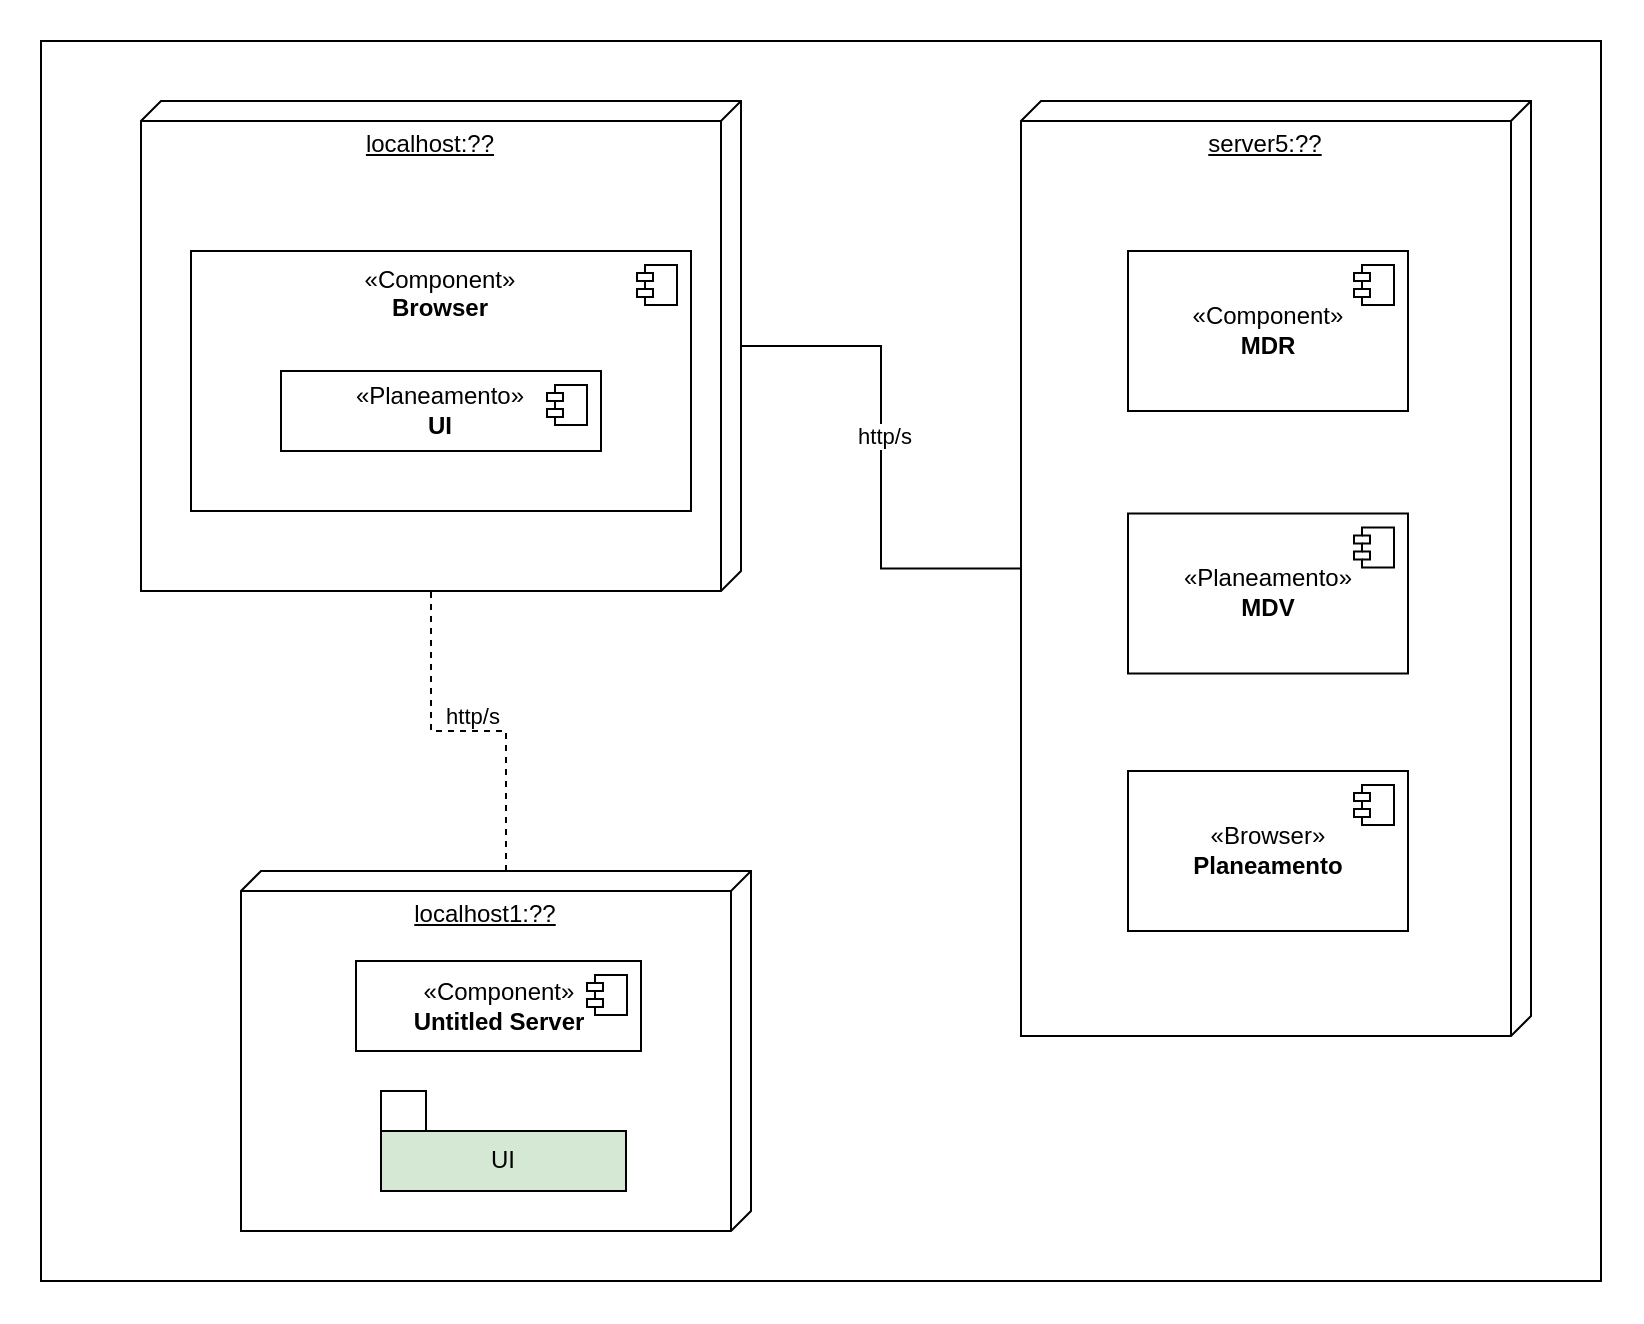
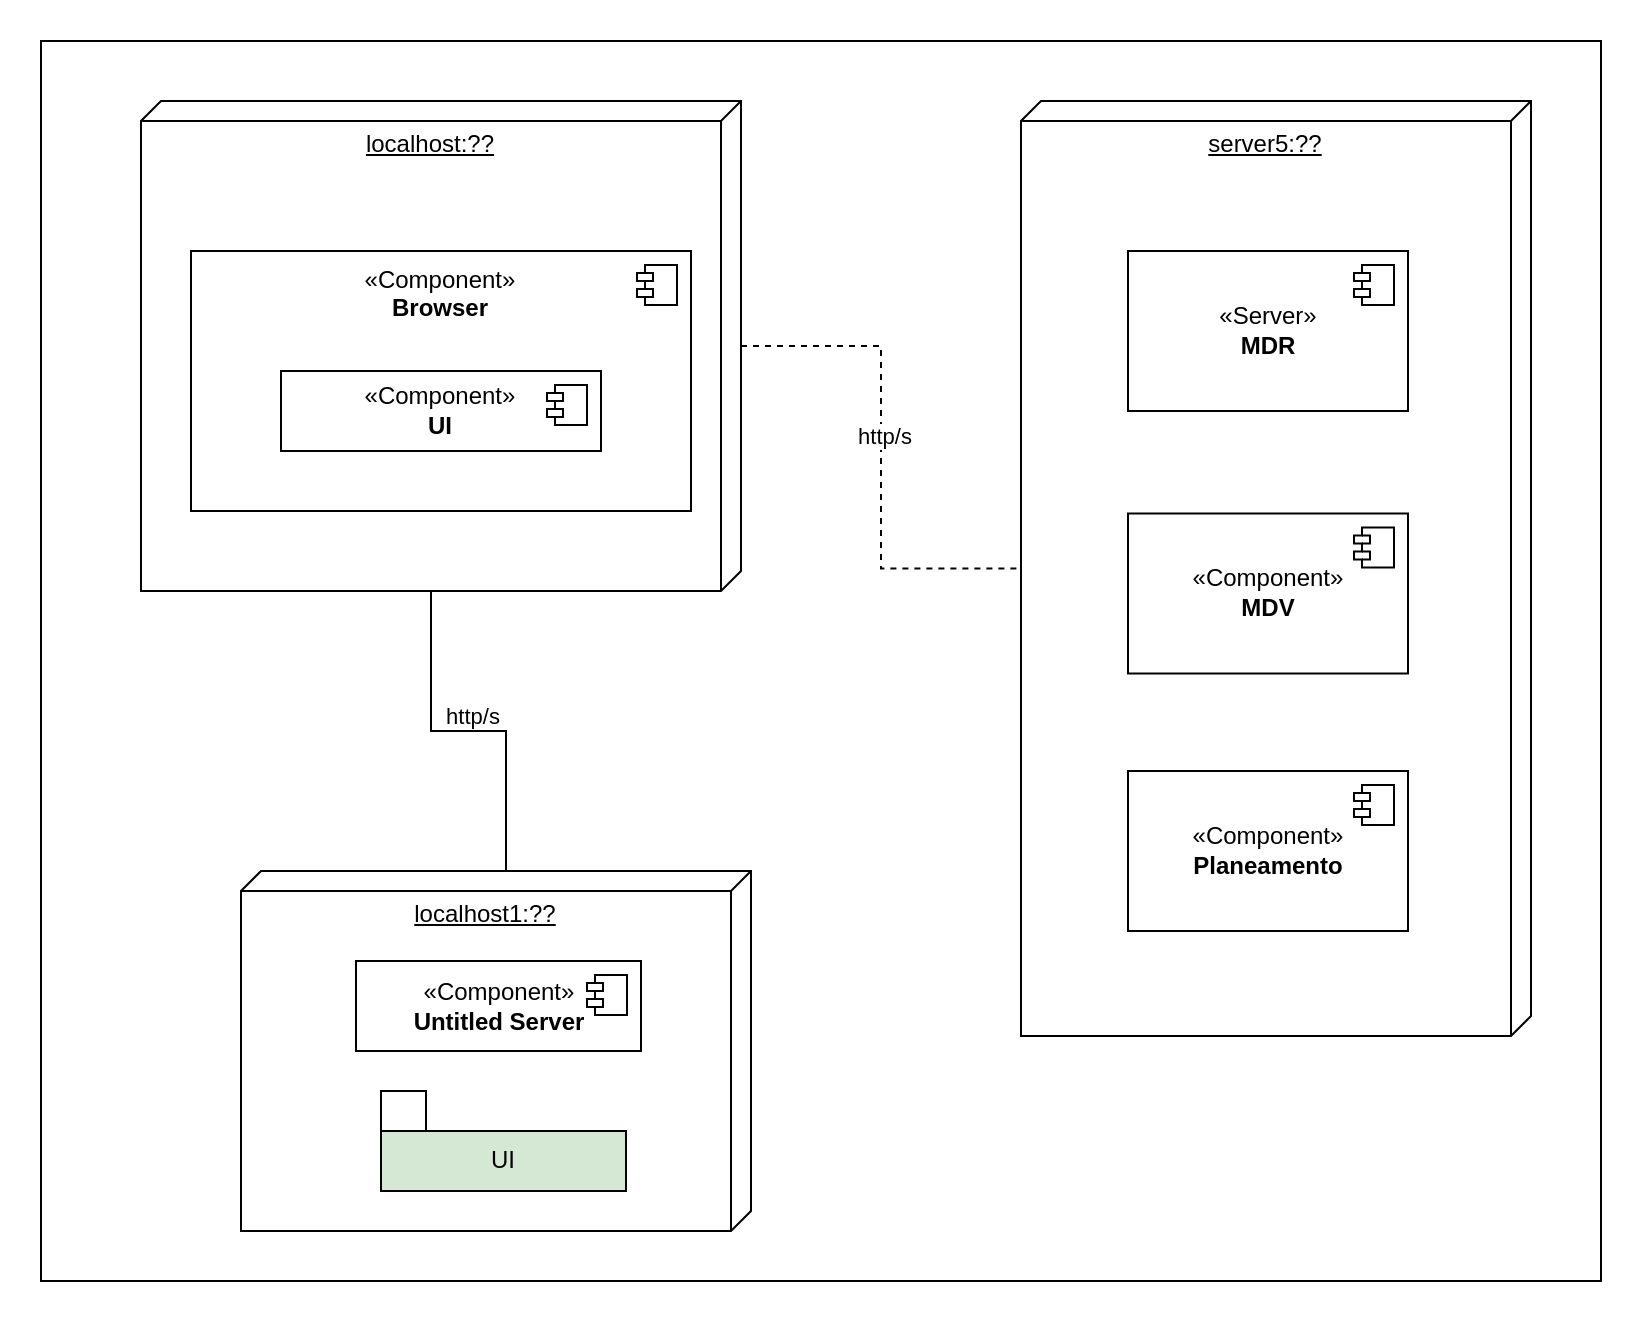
node "«Component» MDR": label "«Component» MDR" -> "«Server» MDR"
node "«Planeamento» UI": label "«Planeamento» UI" -> "«Component» UI"
edge "localhost:??" -- "server5:??": style solid -> dashed
node "«Planeamento» MDV": label "«Planeamento» MDV" -> "«Component» MDV"
edge "localhost:??" -- "localhost1:??": style dashed -> solid
node "«Browser» Planeamento": label "«Browser» Planeamento" -> "«Component» Planeamento"
